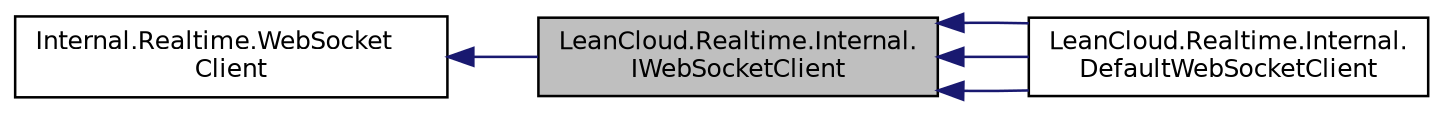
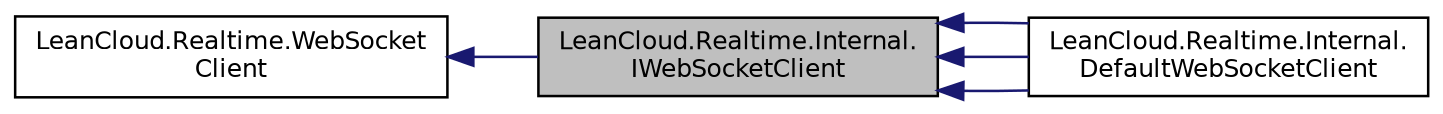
node "Internal.Realtime.WebSocket Client": label "Internal.Realtime.WebSocket Client" -> "LeanCloud.Realtime.WebSocket Client"
